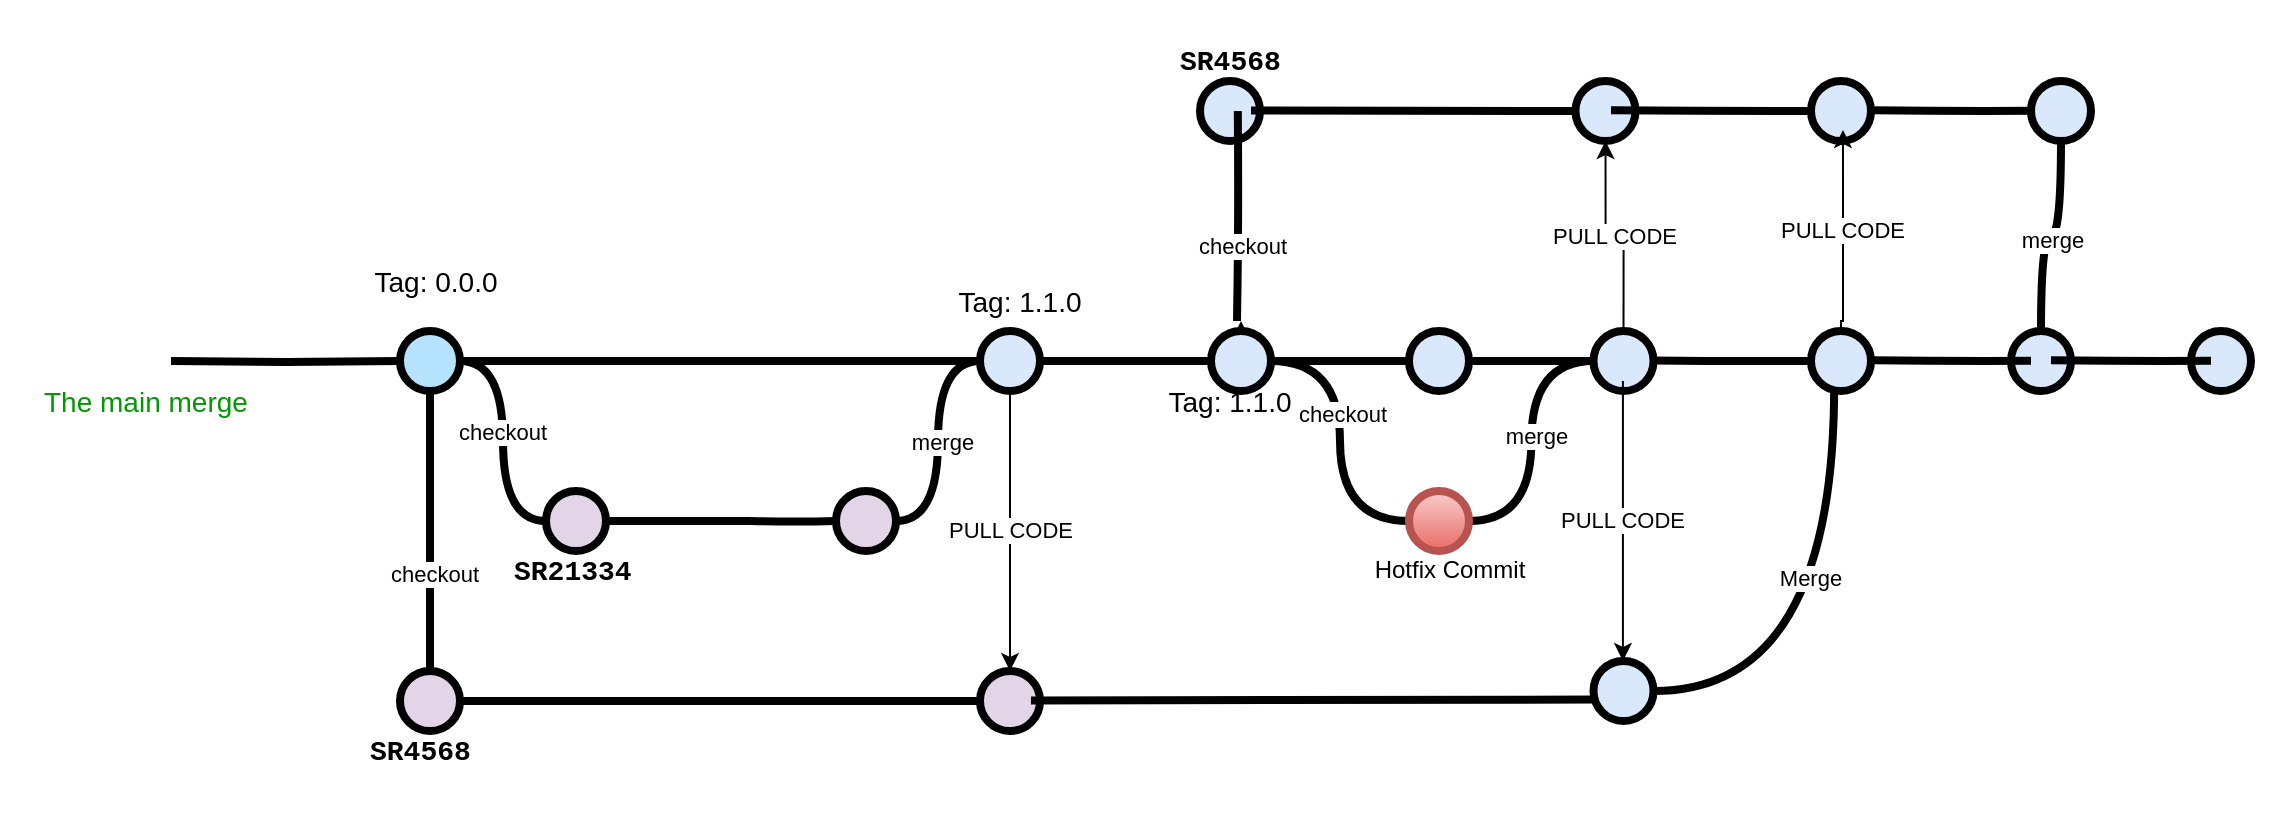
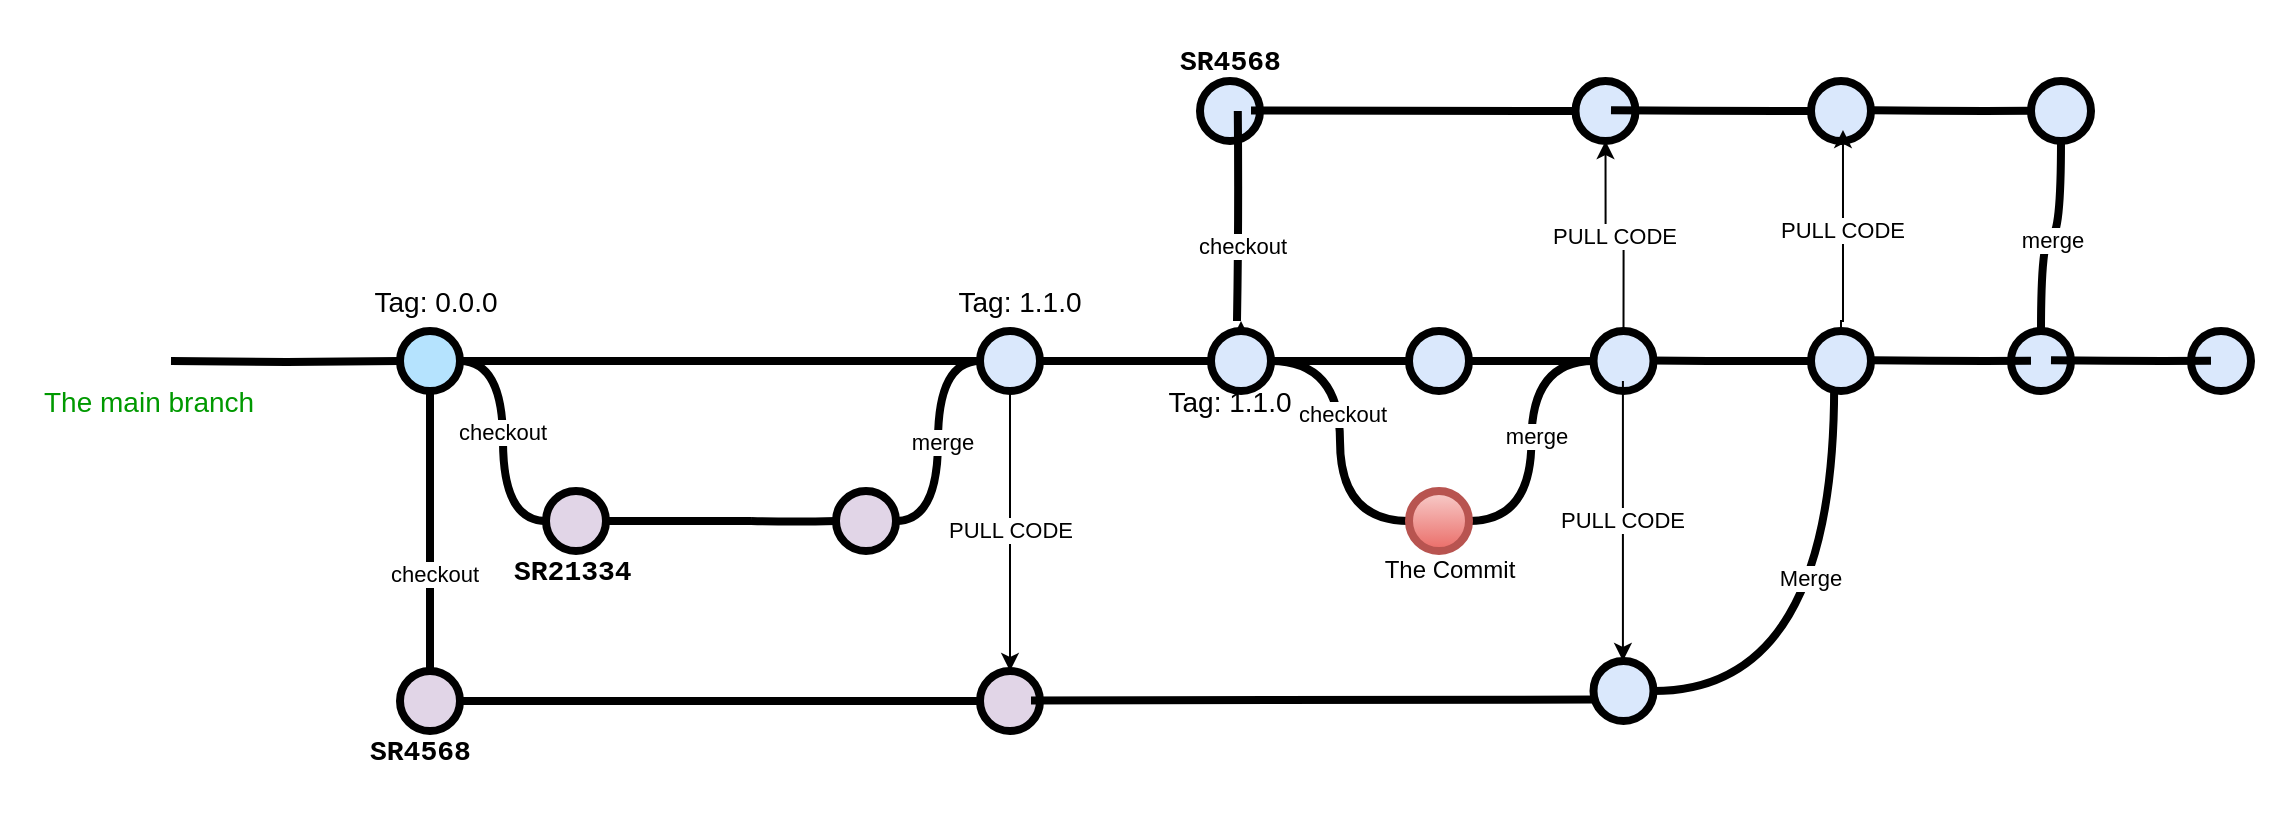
node "Tag: 0.0.0": moved (438, 281) -> (438, 301)
node "The main merge": label "The main merge" -> "The main branch"
node "Hotfix Commit": label "Hotfix Commit" -> "The Commit"
